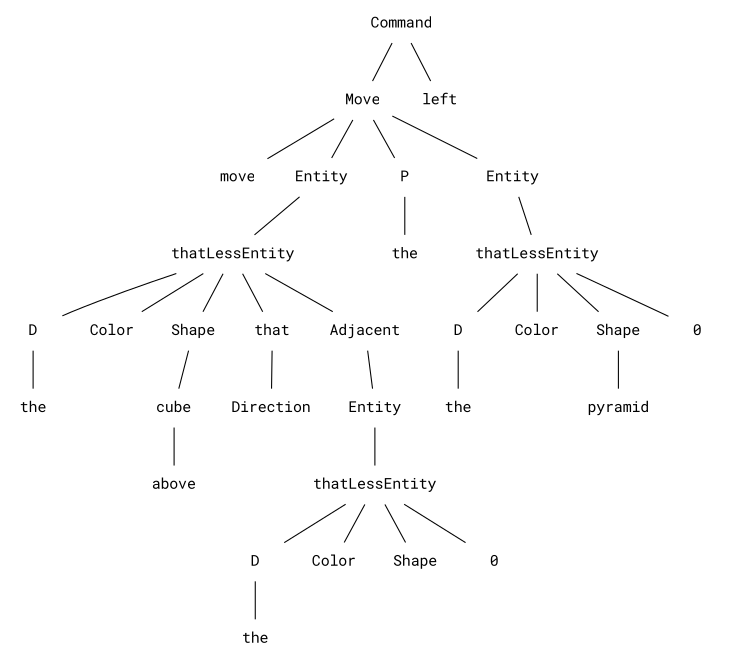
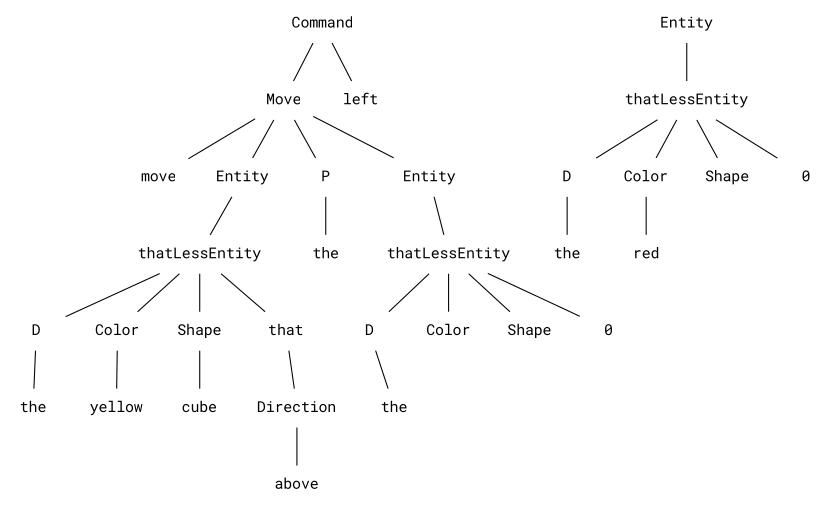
node "red": added
node "Adjacent": removed
node "yellow": added
node "pyramid": removed
edge "cube" -- "above": now "Direction" -- "above"
